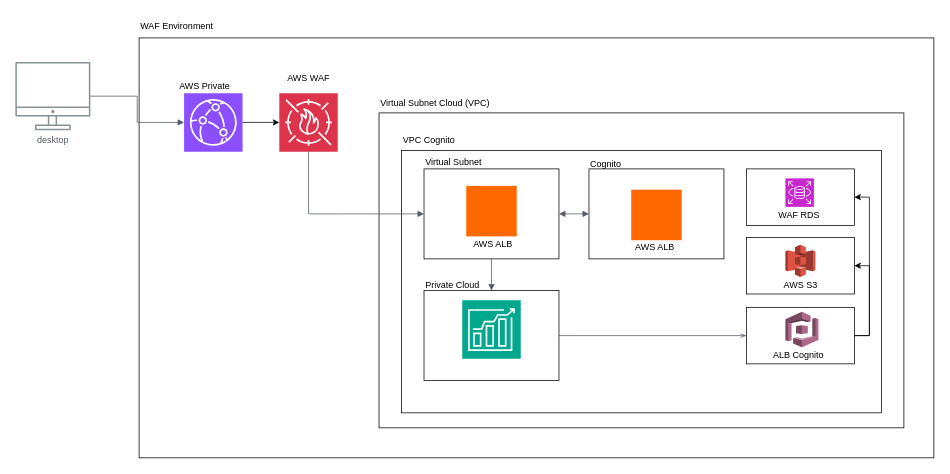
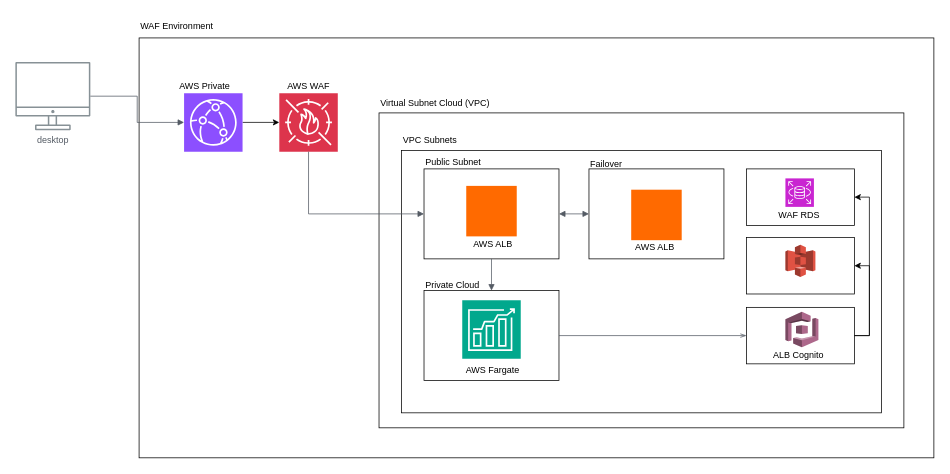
node "AWS WAF": moved (309, 78) -> (309, 86)
node "VPC Cognito": label "VPC Cognito" -> "VPC Subnets"
node "Virtual Subnet": label "Virtual Subnet" -> "Public Subnet"
node "Cognito": label "Cognito" -> "Failover"
node "AWS S3": removed
node "AWS Fargate": added
